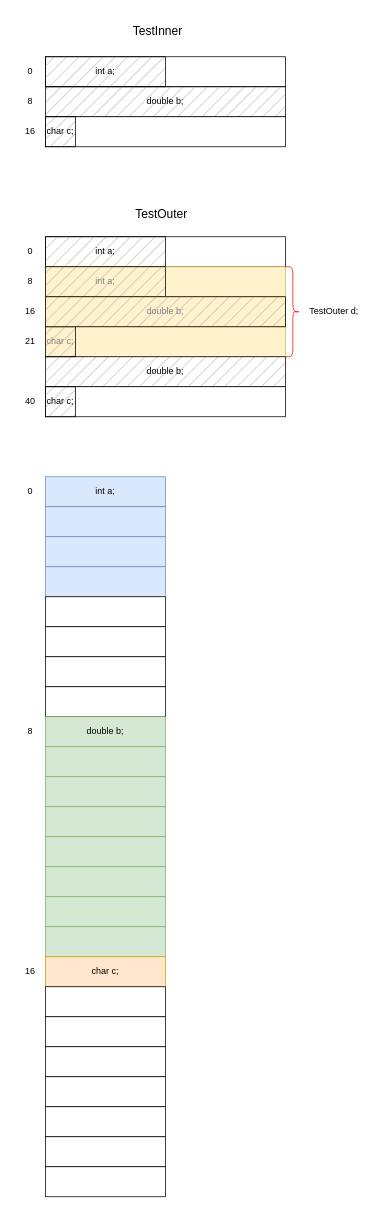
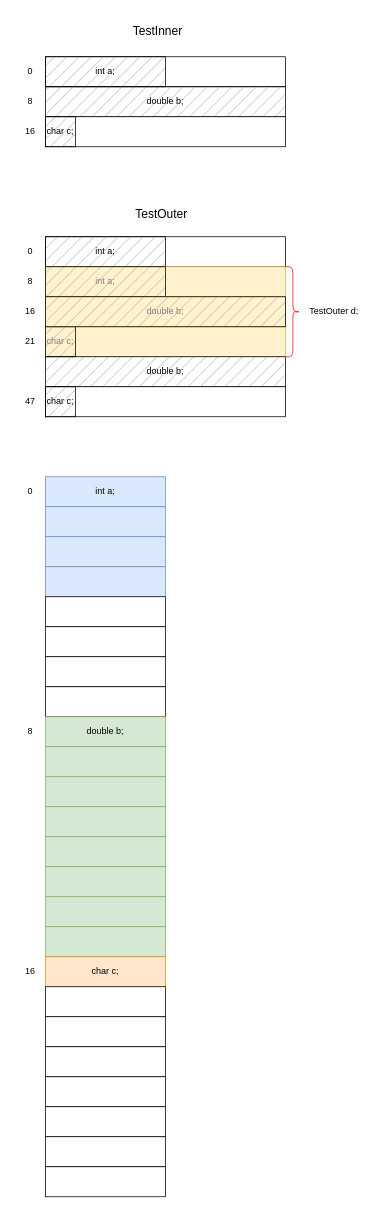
node "40": label "40" -> "47"
